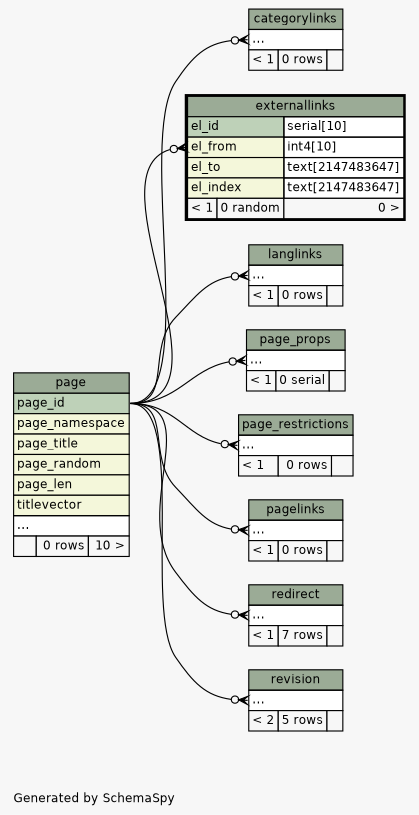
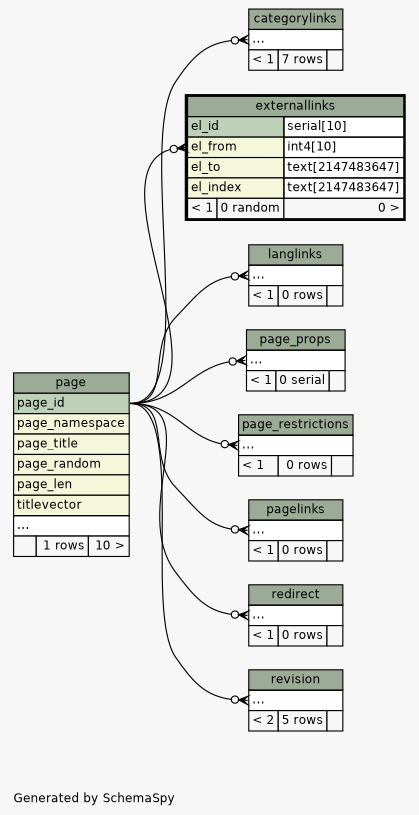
node "categorylinks": text "0 rows" -> "7 rows"
node "page": text "0 rows" -> "1 rows"
node "redirect": text "7 rows" -> "0 rows"
